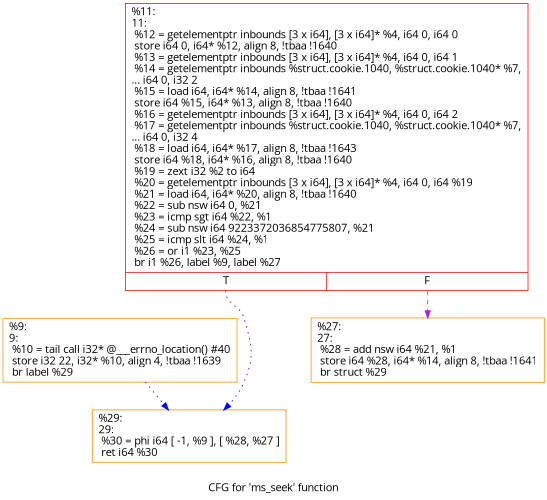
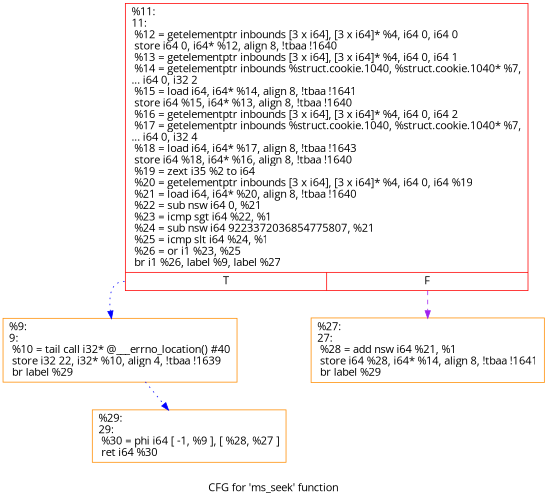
node "%11:": text "%19 = zext i32 %2 to i64" -> "%19 = zext i35 %2 to i64"
edge "%11:" -> "%29:": now "%11:" -> "%9:"
node "%27:": text "br struct %29" -> "br label %29"
